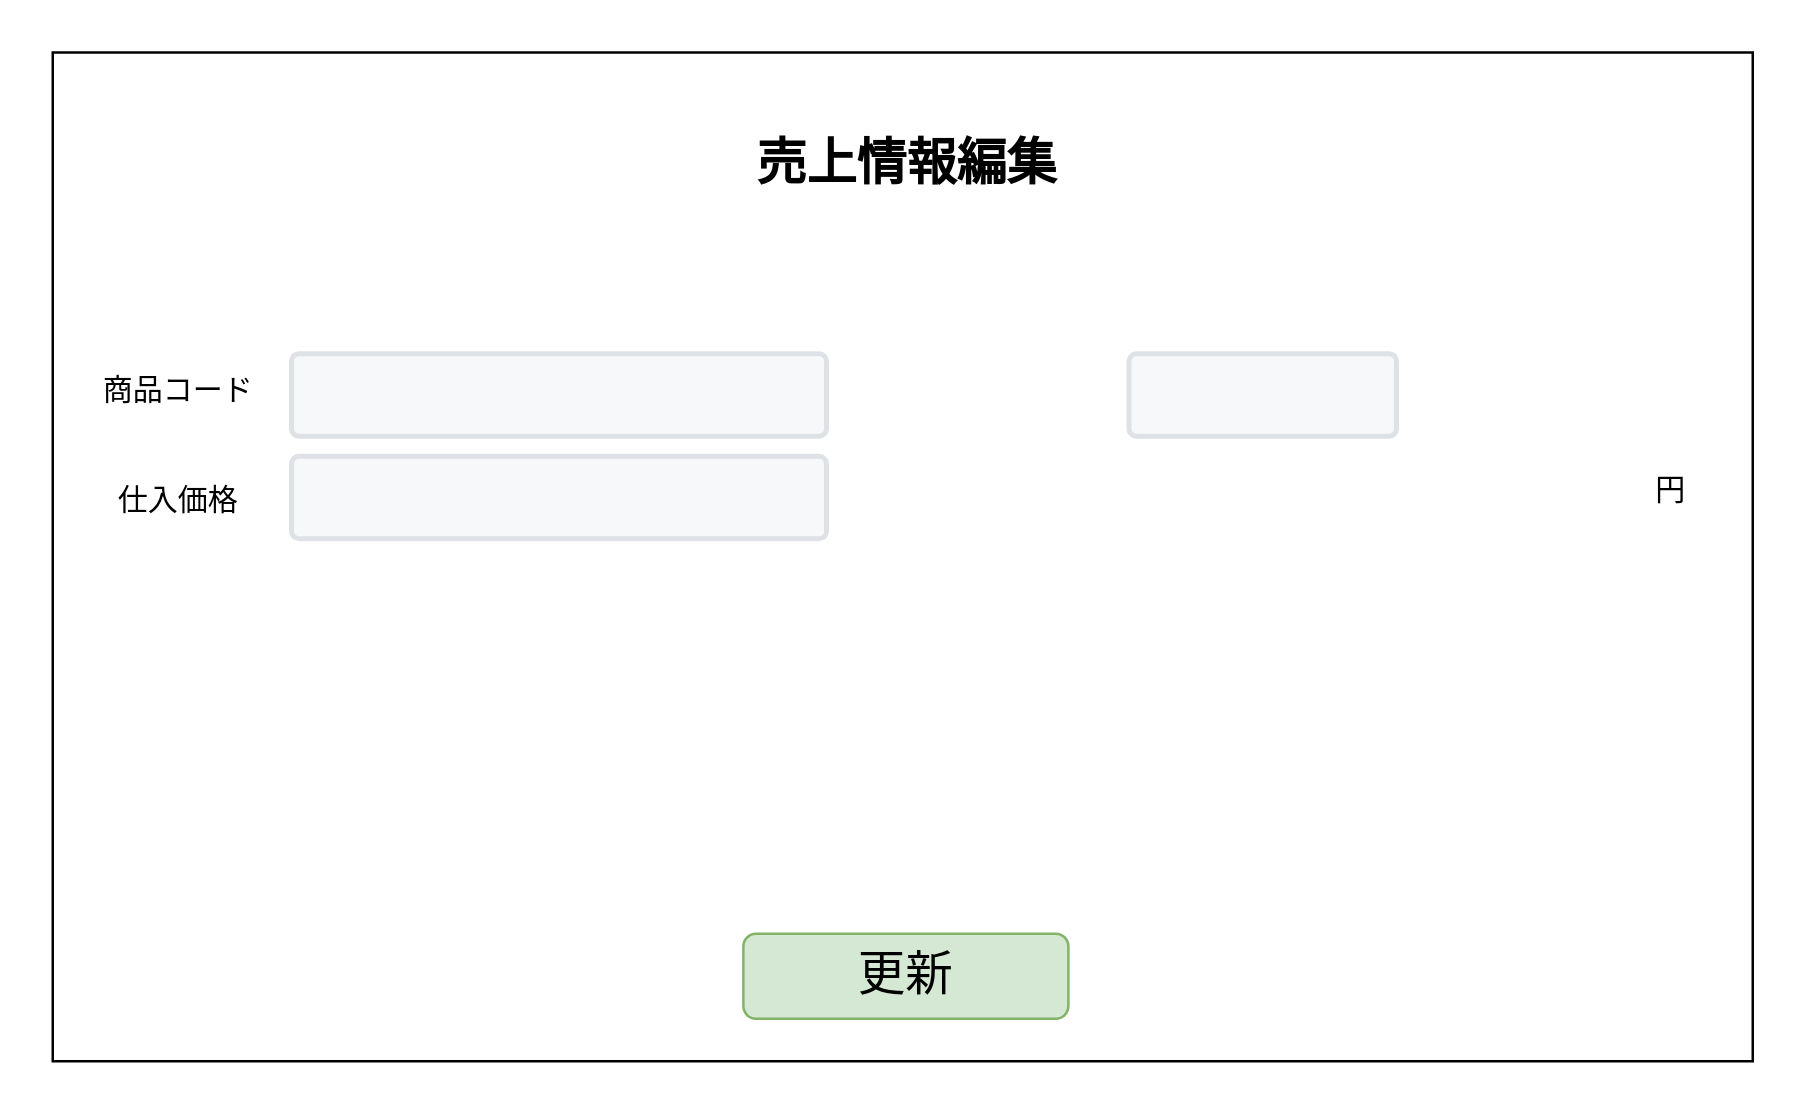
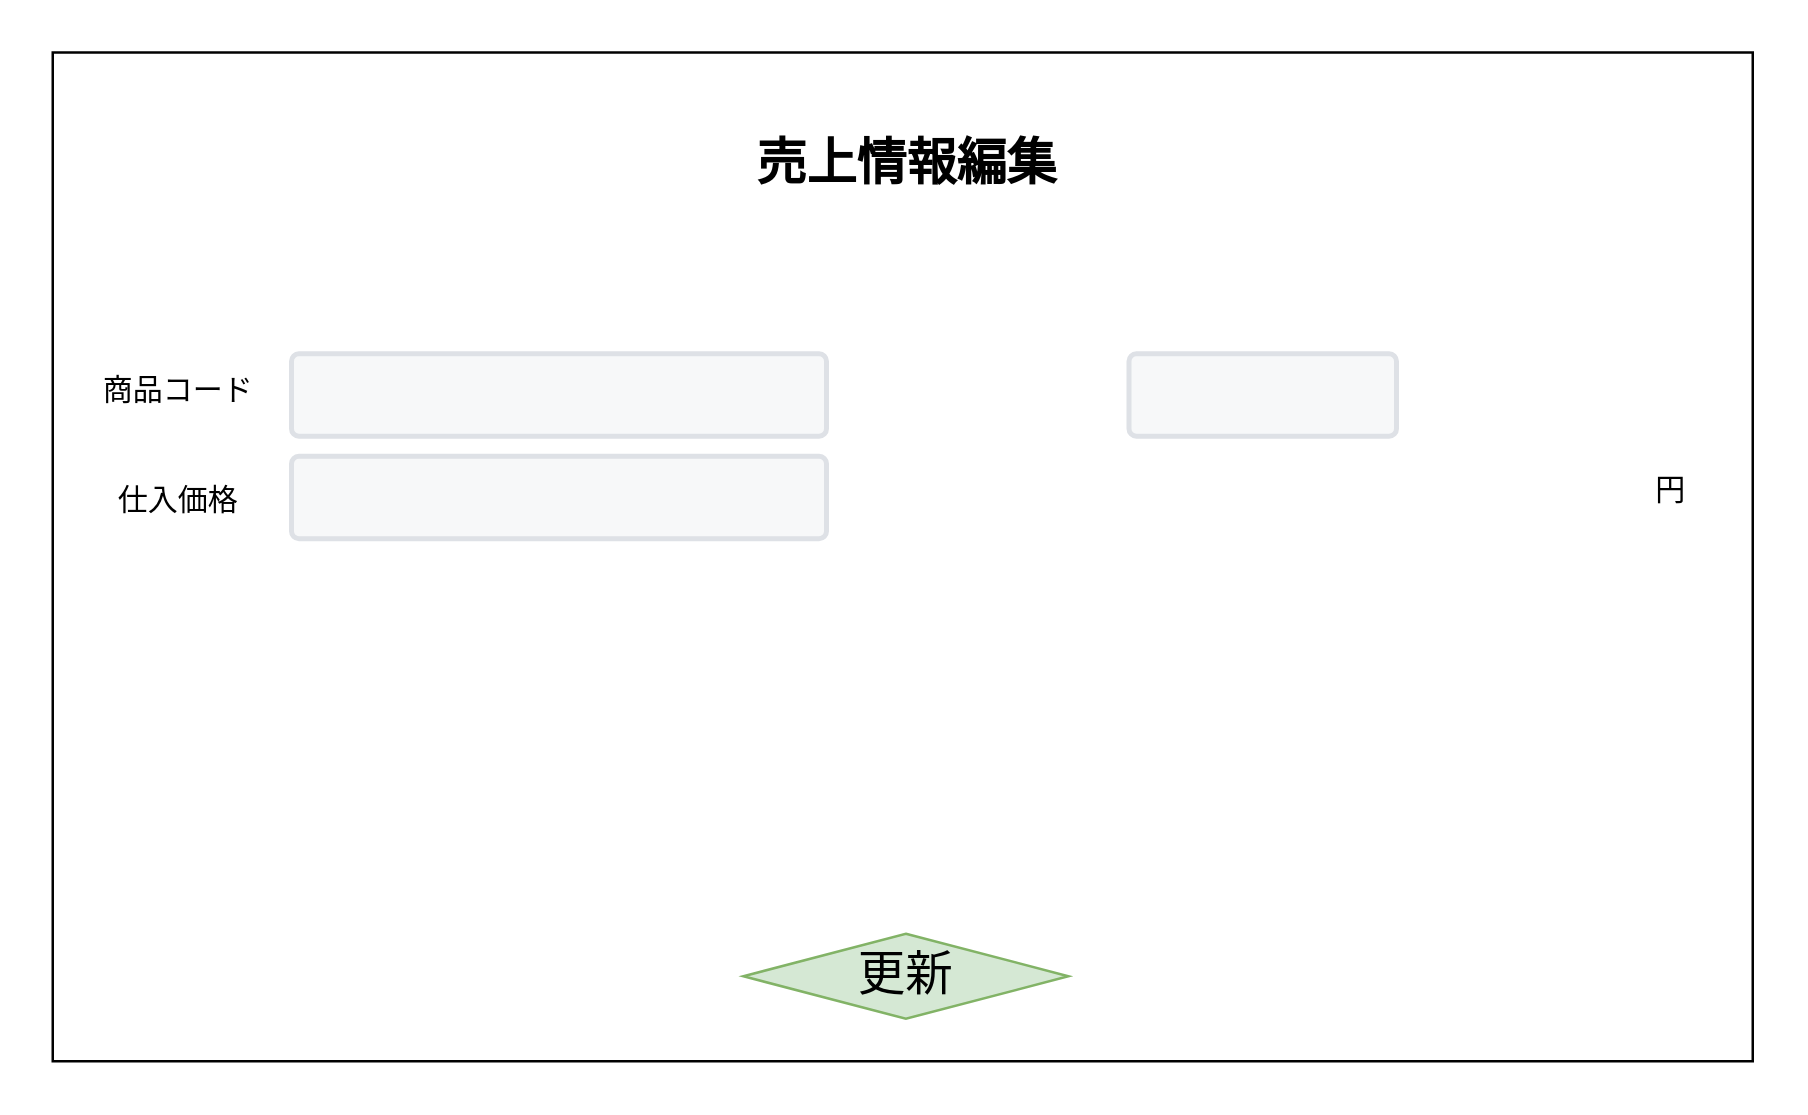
node "更新": shape rounded rectangle -> diamond
